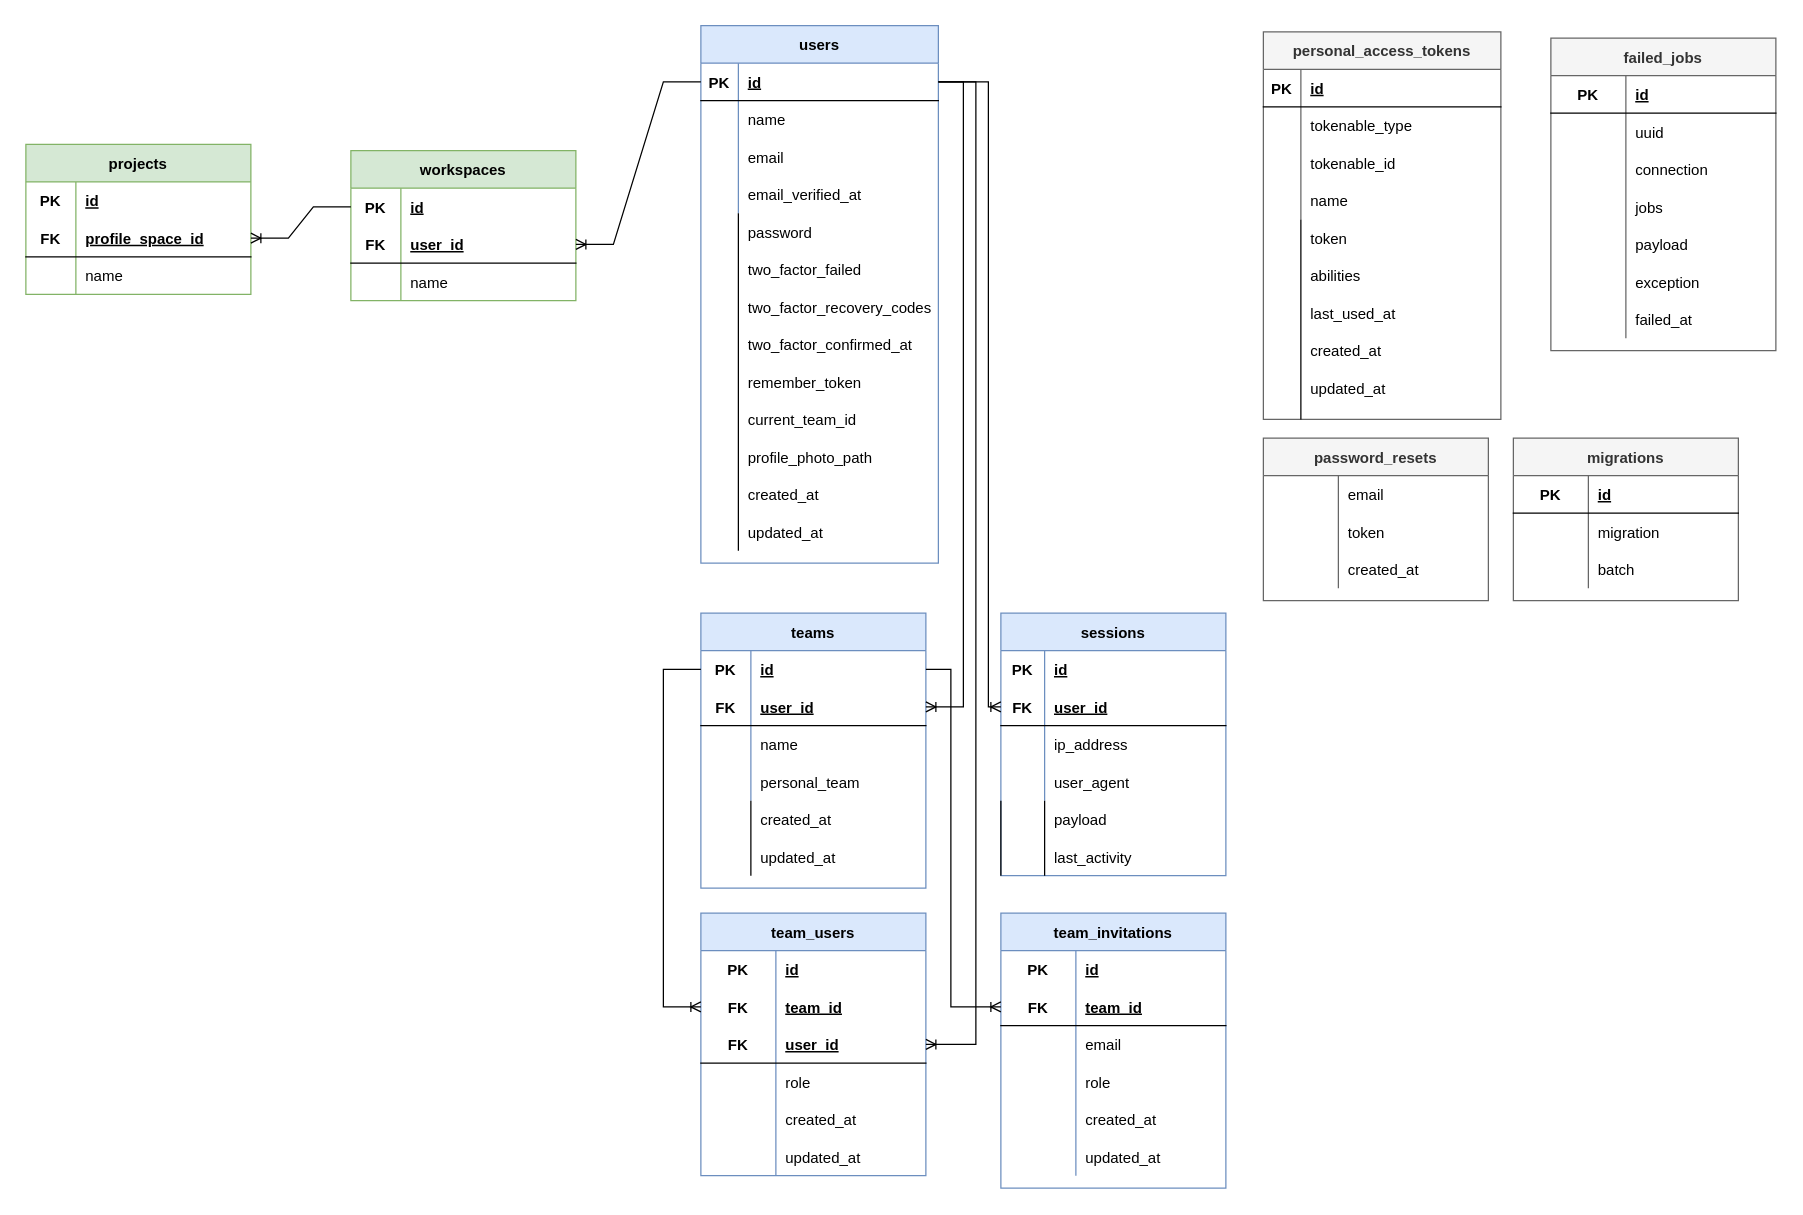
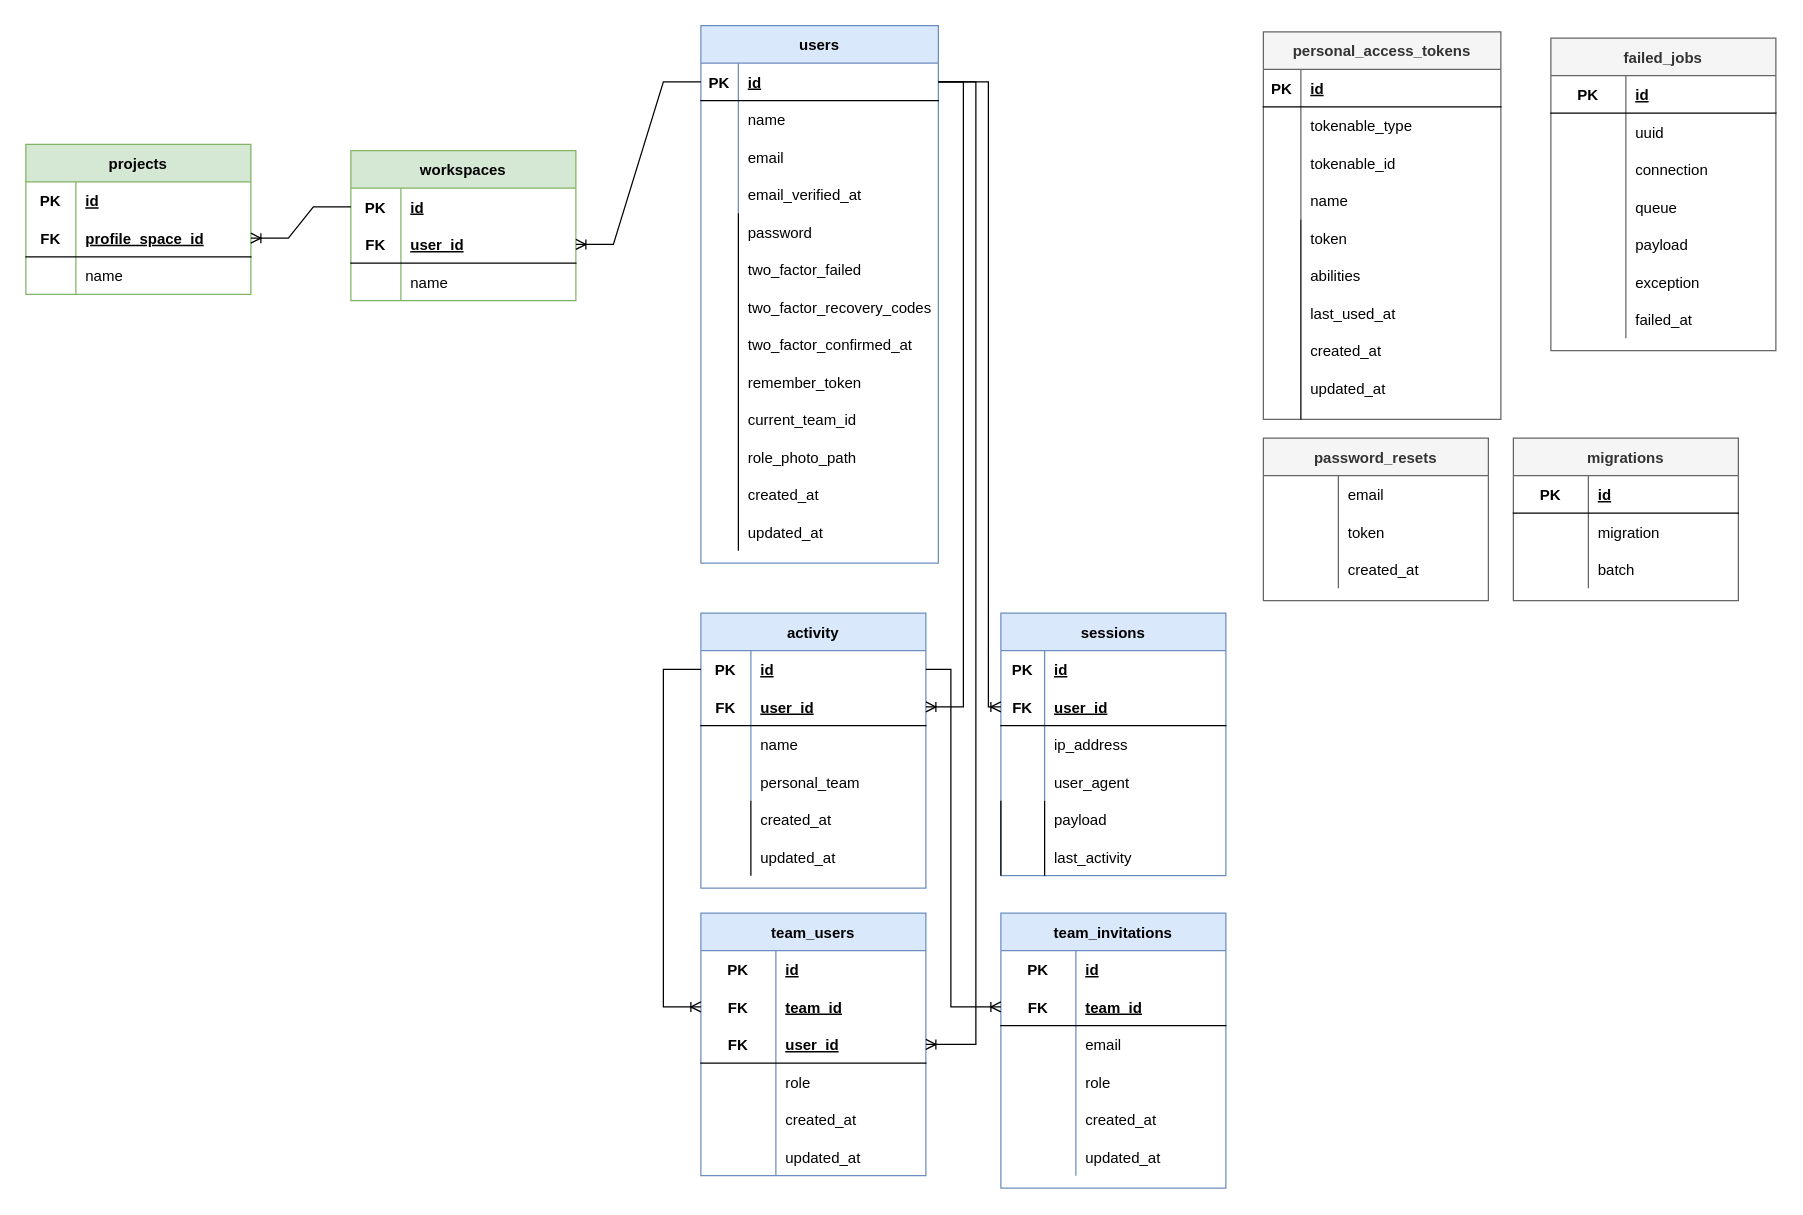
node "jobs": label "jobs" -> "queue"
node "profile_photo_path": label "profile_photo_path" -> "role_photo_path"
node "teams": label "teams" -> "activity"
